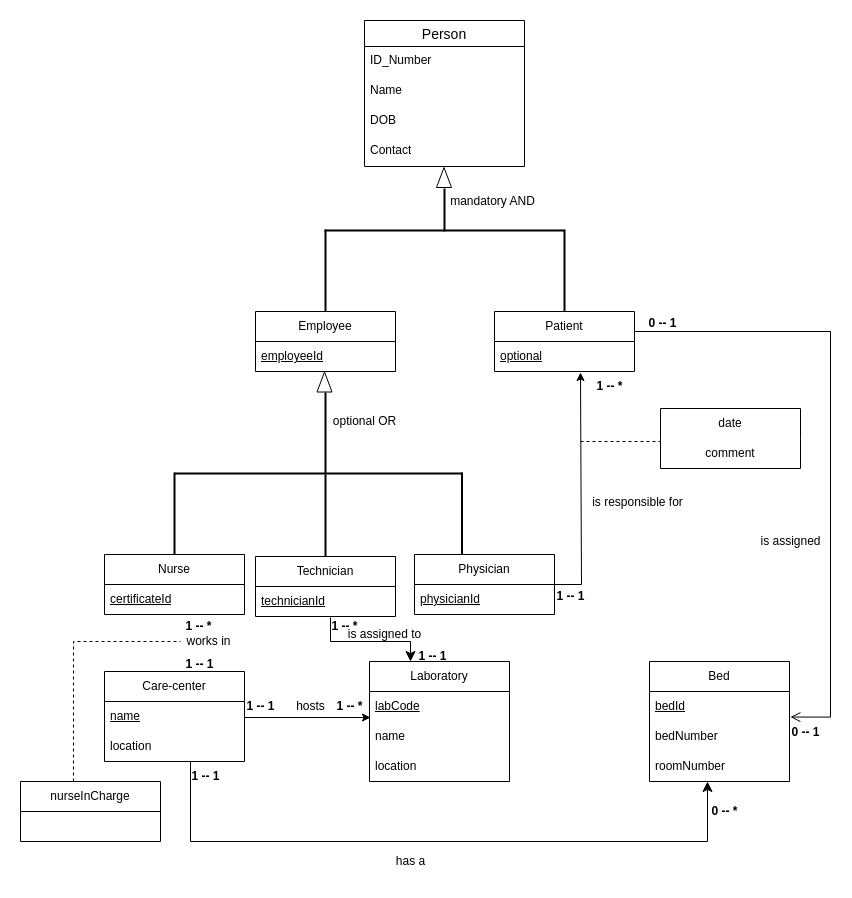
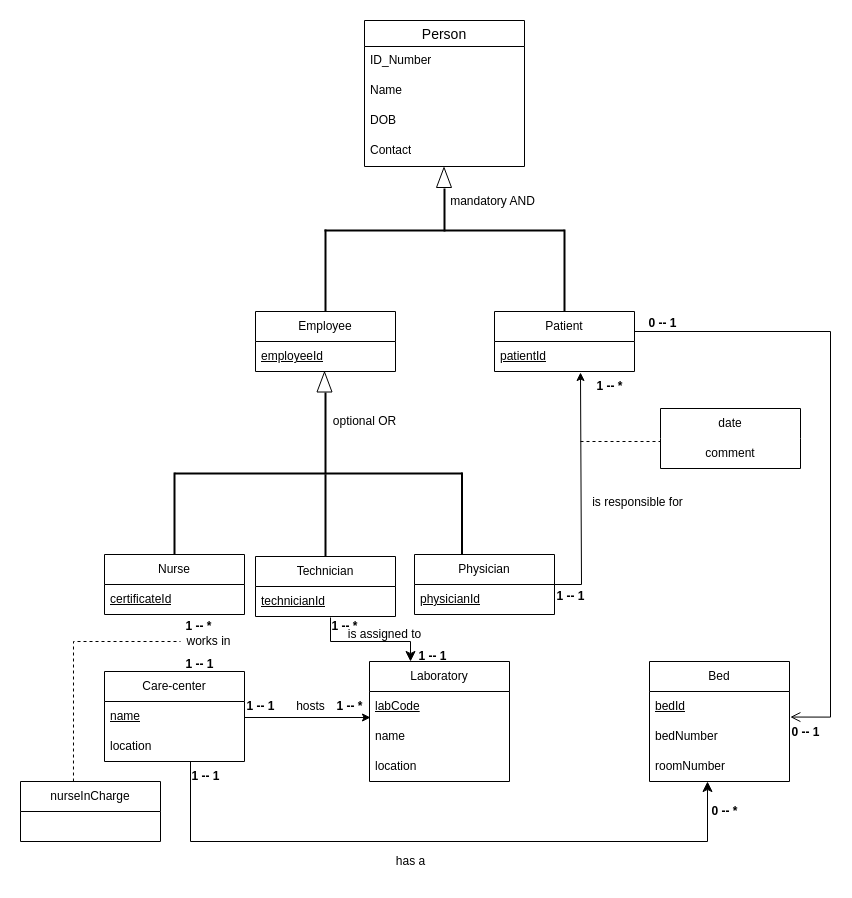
node "optional": label "optional" -> "patientId"
node "is assigned": removed
